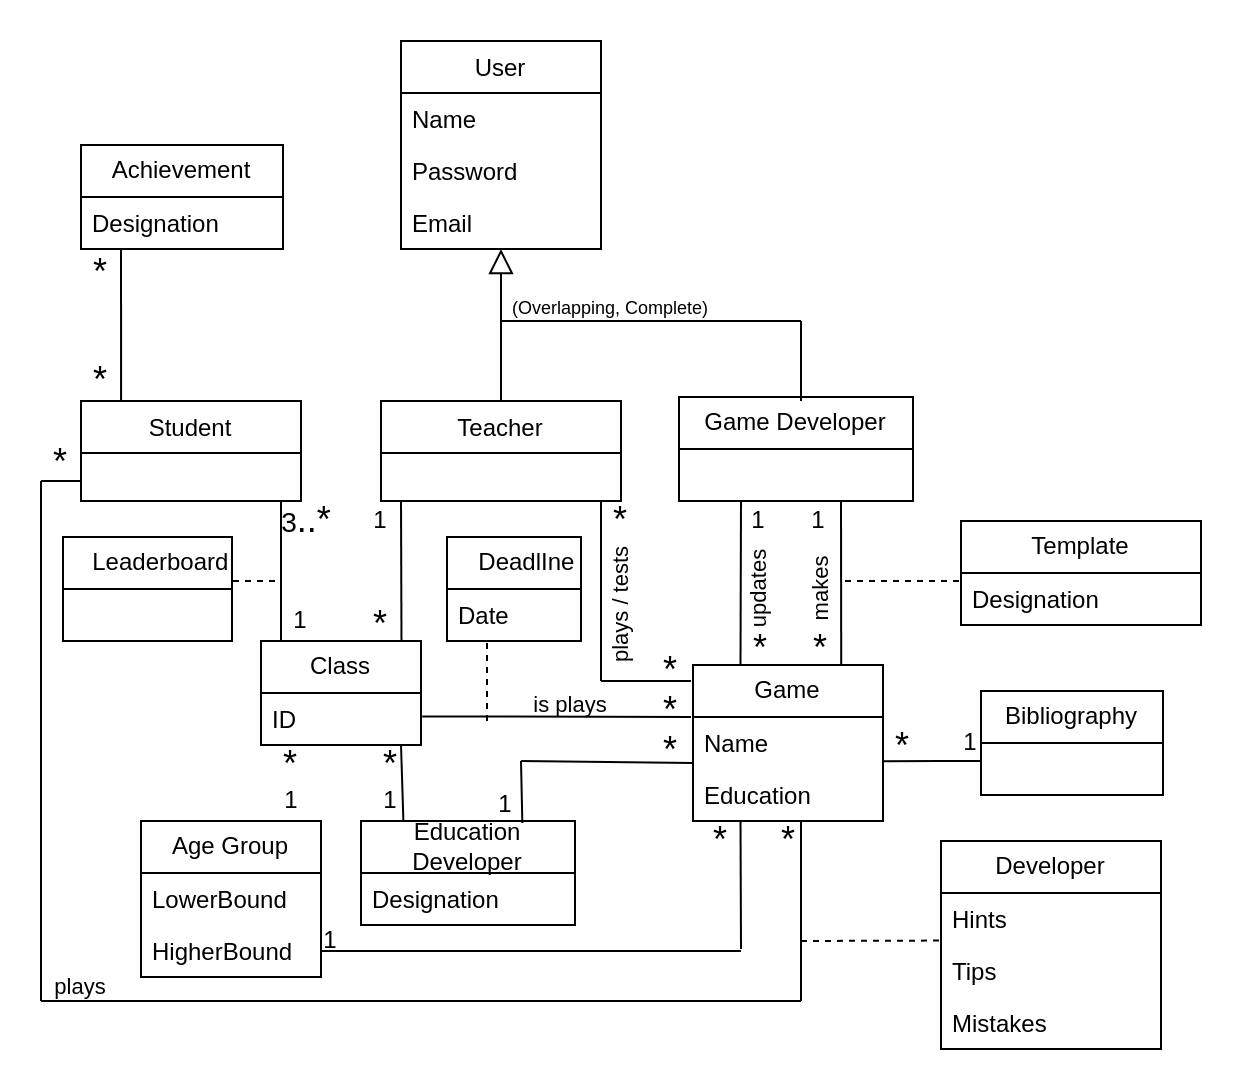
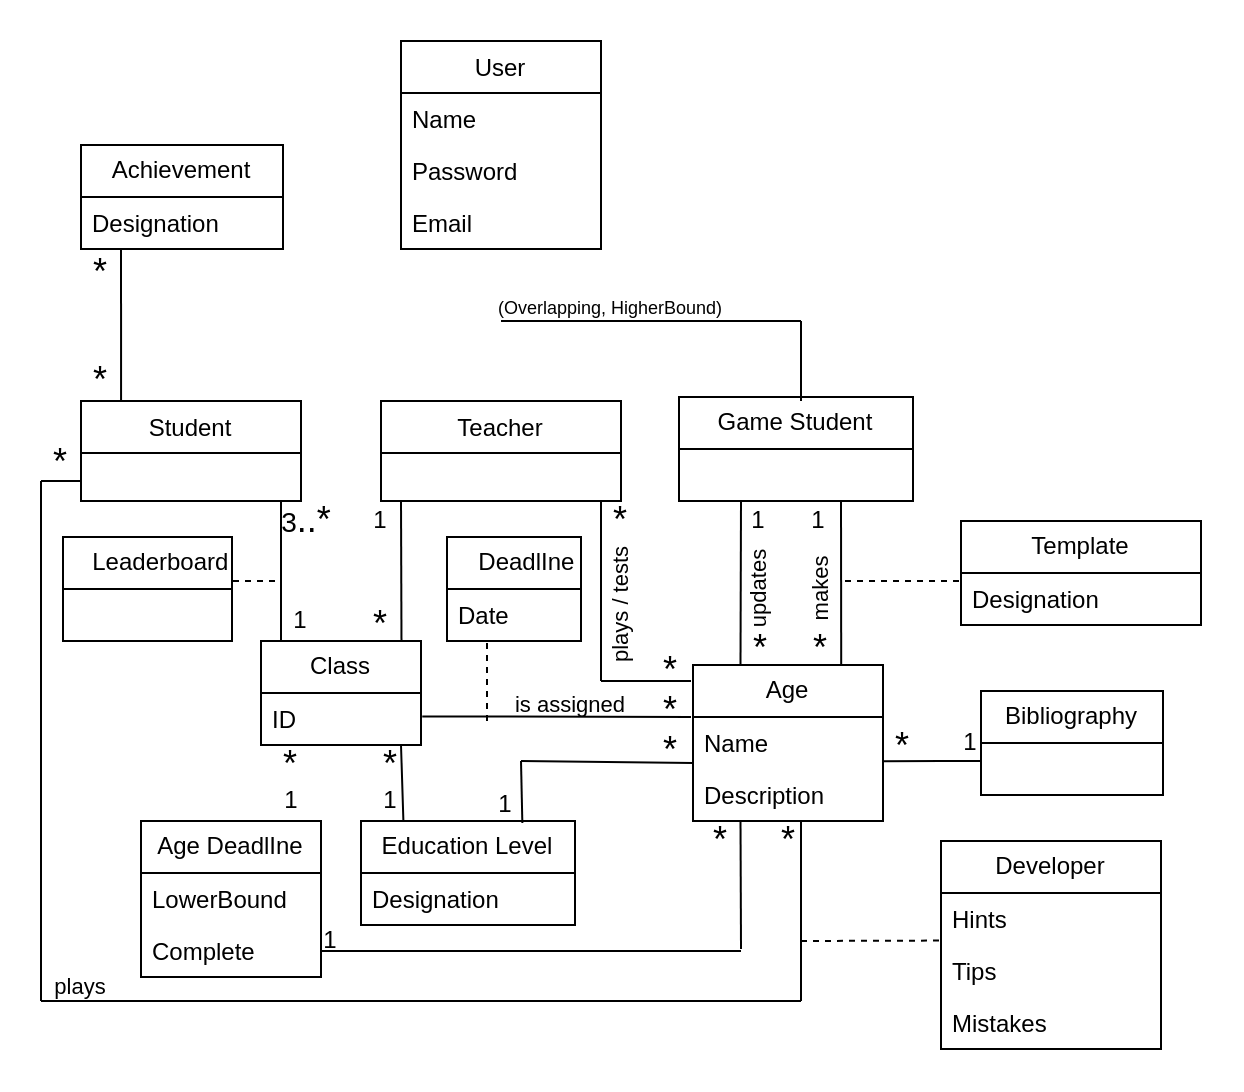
node "(Overlapping, Complete)": label "(Overlapping, Complete)" -> "(Overlapping, HigherBound)"
edge "Teacher" -> "User": removed
node "Game Developer": label "Game Developer" -> "Game Student"
node "Game": label "Game" -> "Age"
node "is plays": label "is plays" -> "is assigned"
node "Education": label "Education" -> "Description"
node "Age Group": label "Age Group" -> "Age DeadlIne"
node "Education Developer": label "Education Developer" -> "Education Level"
node "HigherBound": label "HigherBound" -> "Complete"
